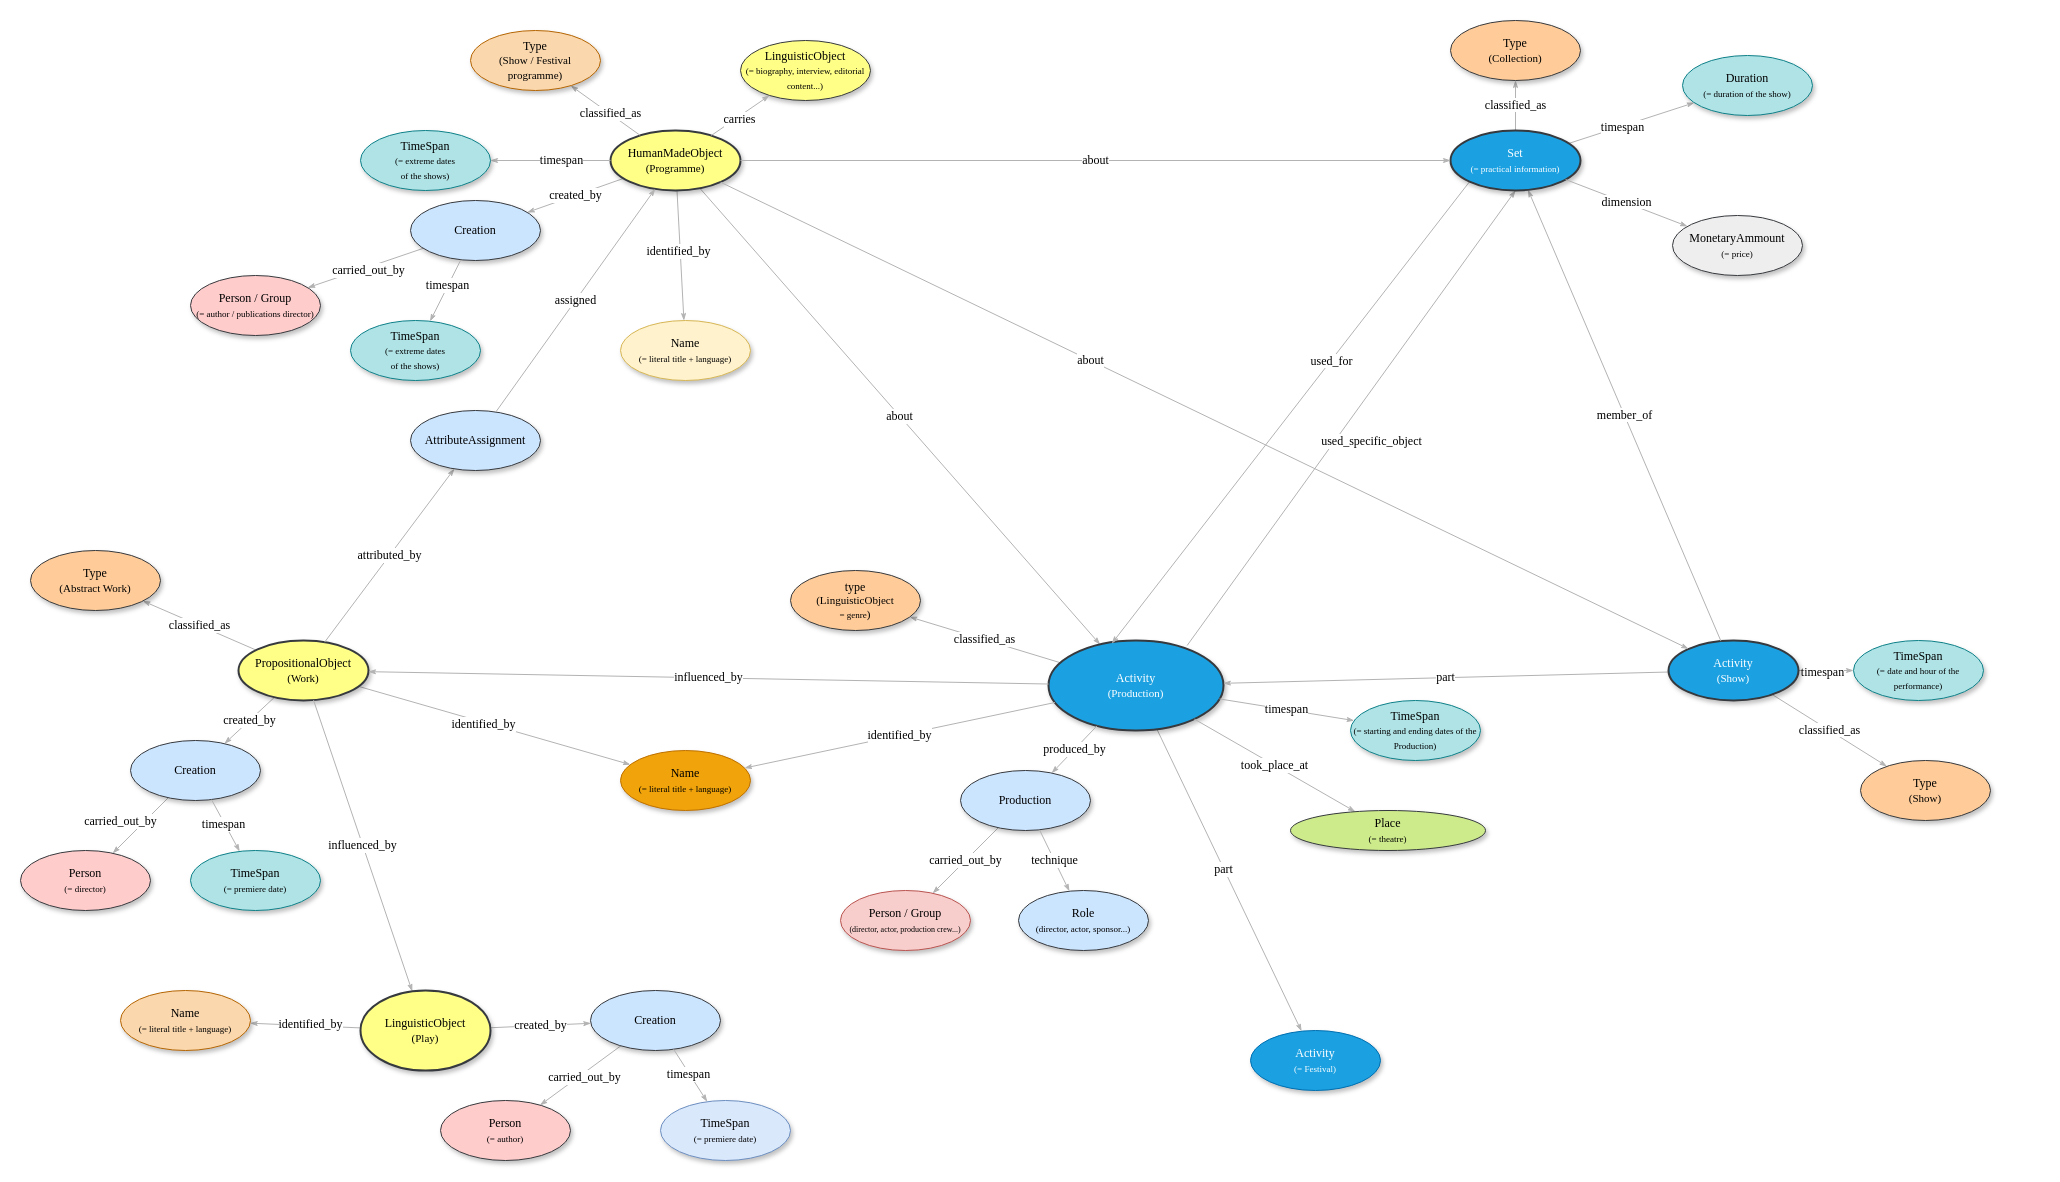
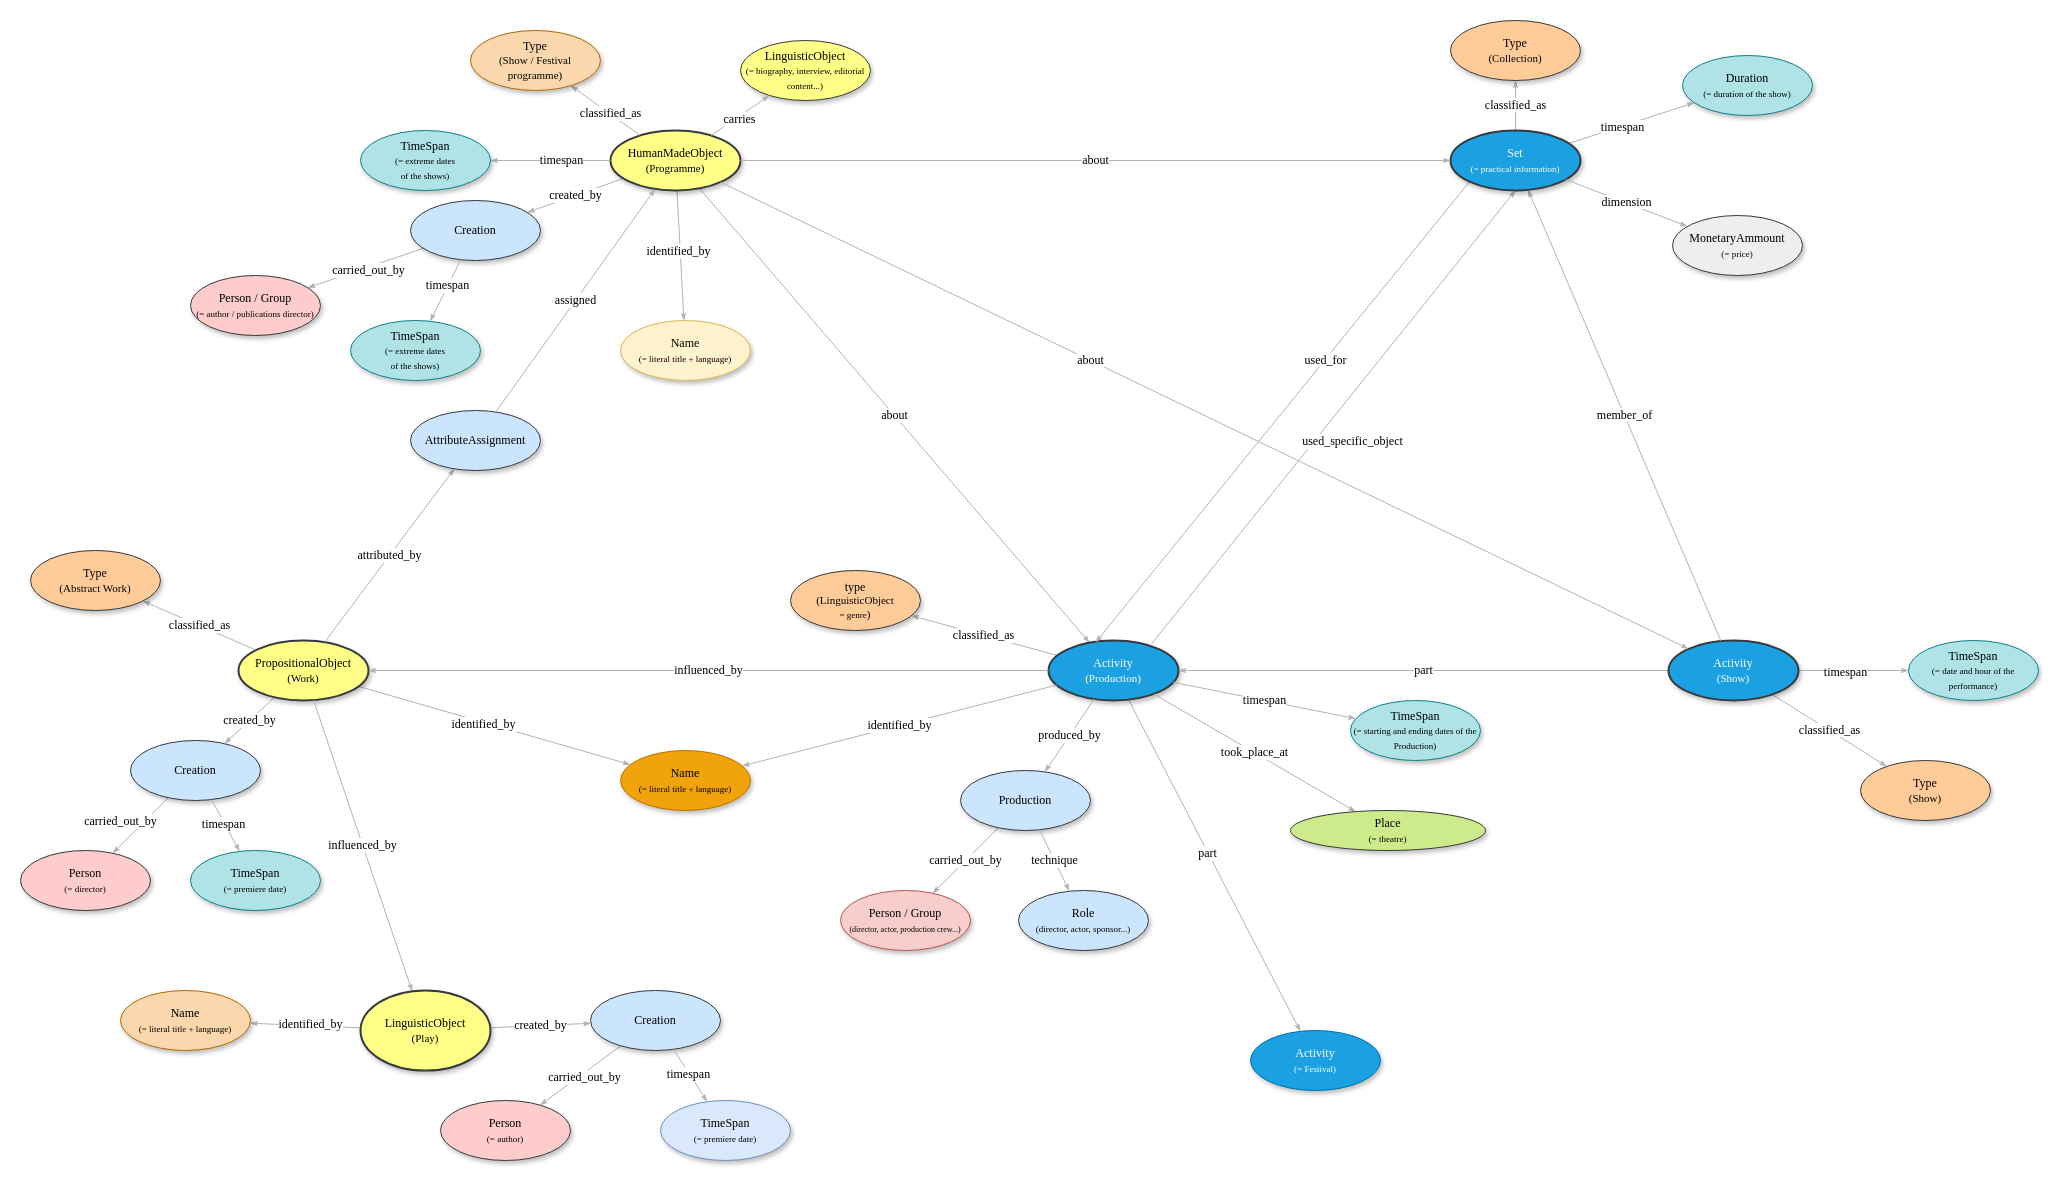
node "TimeSpan (= date and hour of the performance)": moved (1919, 671) -> (1974, 671)
node "Activity (Production)": size 175x90 -> 130x60
